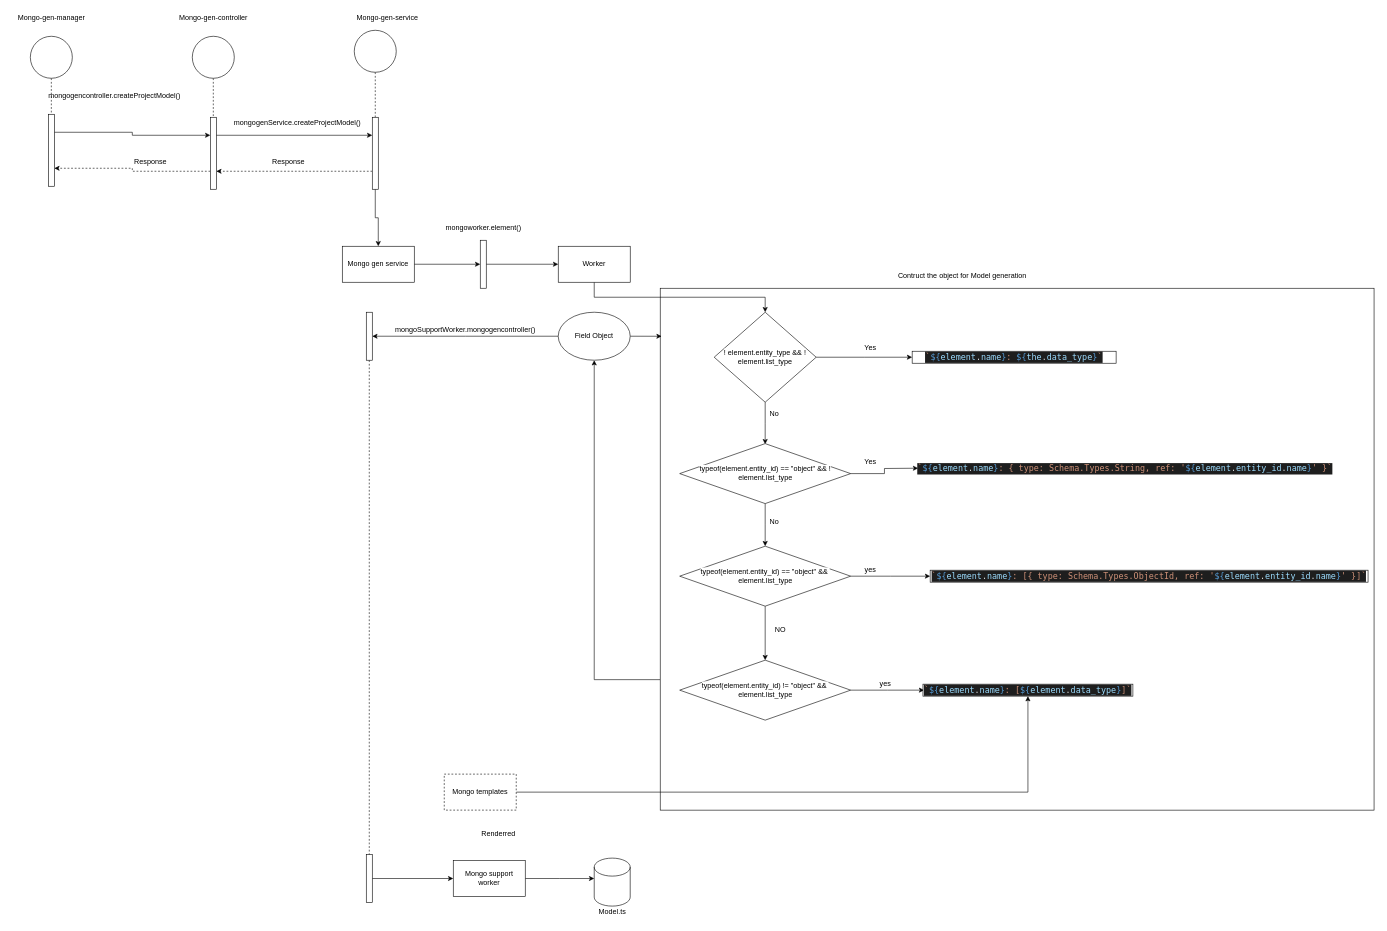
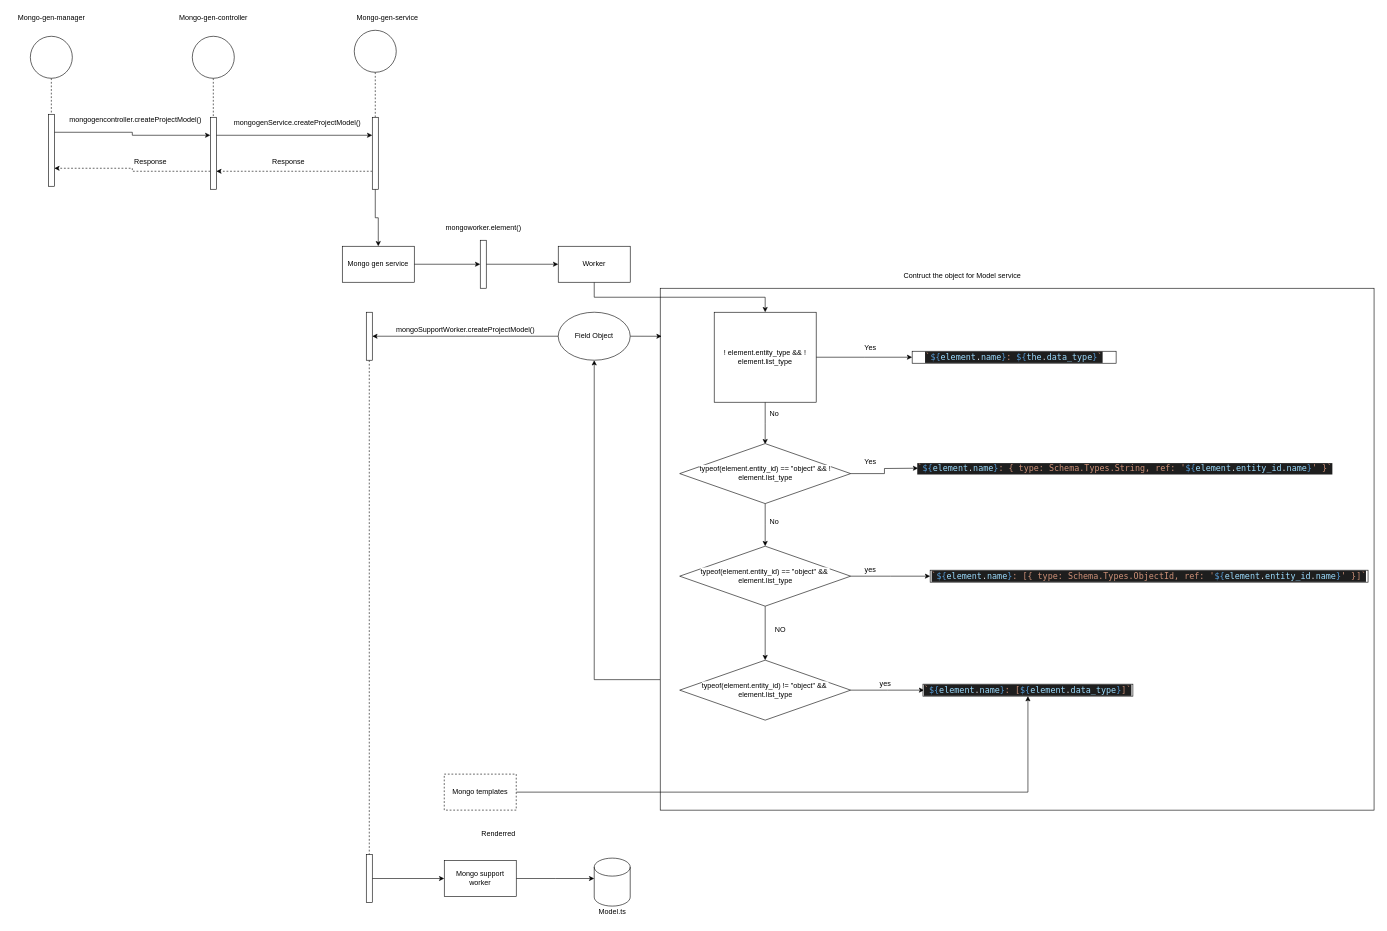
node "mongogencontroller.createProjectModel()": moved (114, 96) -> (135, 120)
node "Contruct the object for Model generation": label "Contruct the object for Model generation" -> "Contruct the object for Model service"
node "mongoSupportWorker.mongogencontroller()": label "mongoSupportWorker.mongogencontroller()" -> "mongoSupportWorker.createProjectModel()"
node "! element.entity_type && ! element.list_type": shape diamond -> rectangle
node "Mongo support worker": moved (489, 879) -> (480, 879)
